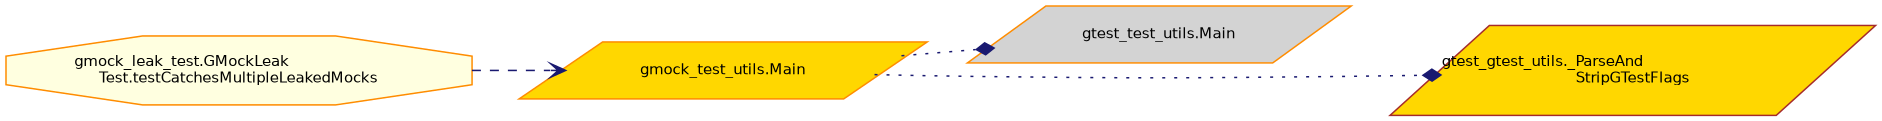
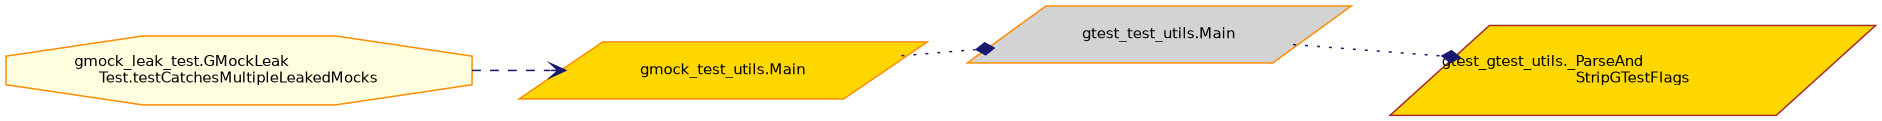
edge "gmock_test_utils.Main" -> "gtest_gtest_utils._ParseAnd StripGTestFlags": now "gtest_test_utils.Main" -> "gtest_gtest_utils._ParseAnd StripGTestFlags"
